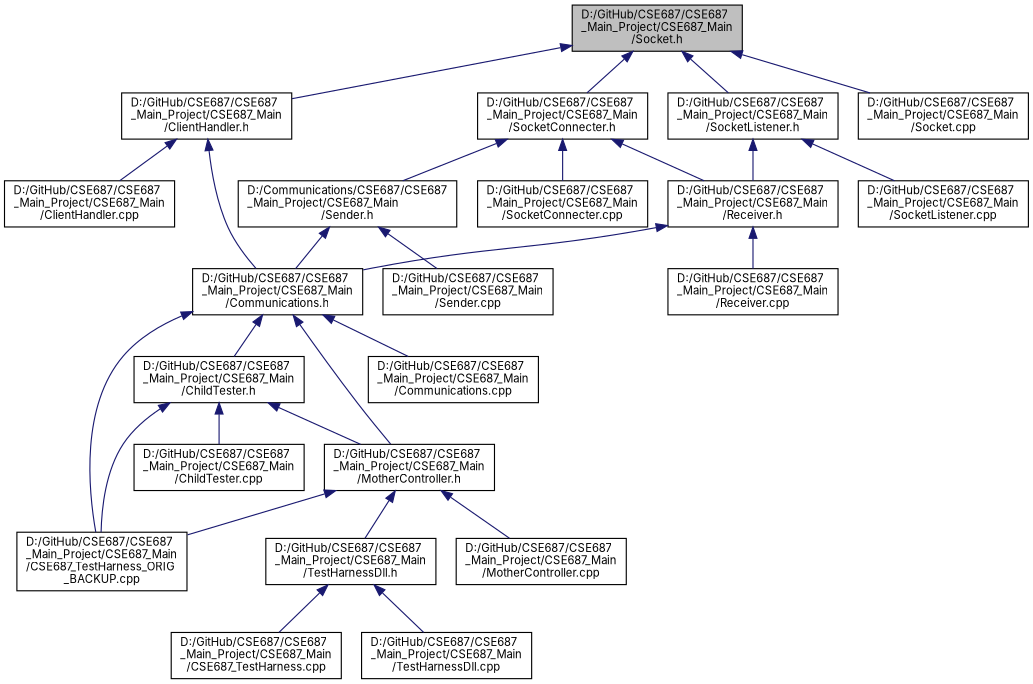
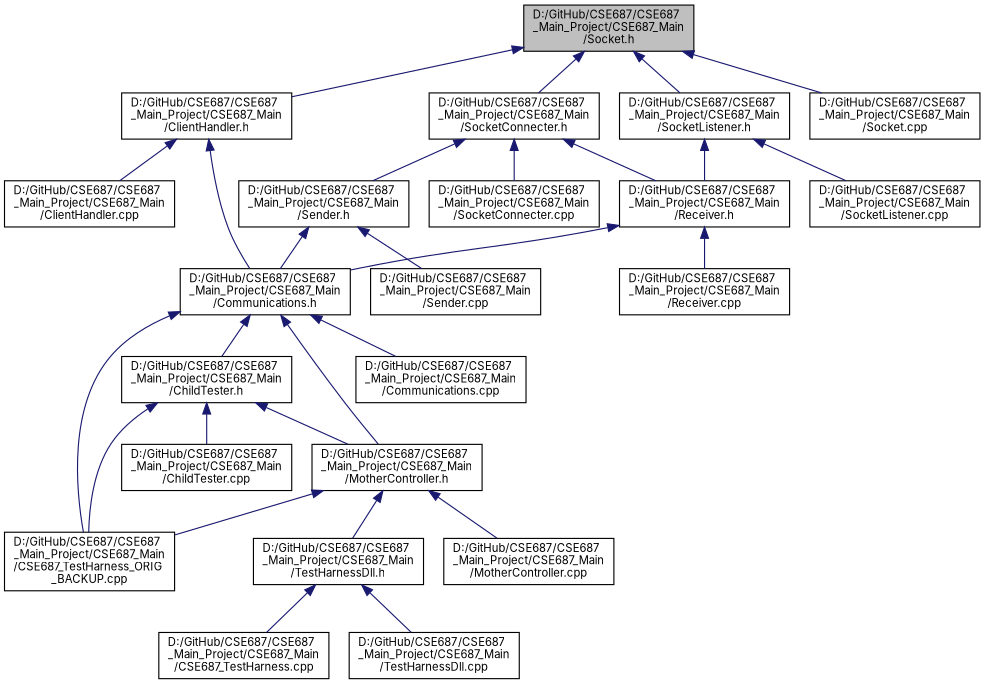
node "D:/Communications/CSE687/CSE687 _Main_Project/CSE687_Main /Sender.h": label "D:/Communications/CSE687/CSE687 _Main_Project/CSE687_Main /Sender.h" -> "D:/GitHub/CSE687/CSE687 _Main_Project/CSE687_Main /Sender.h"
